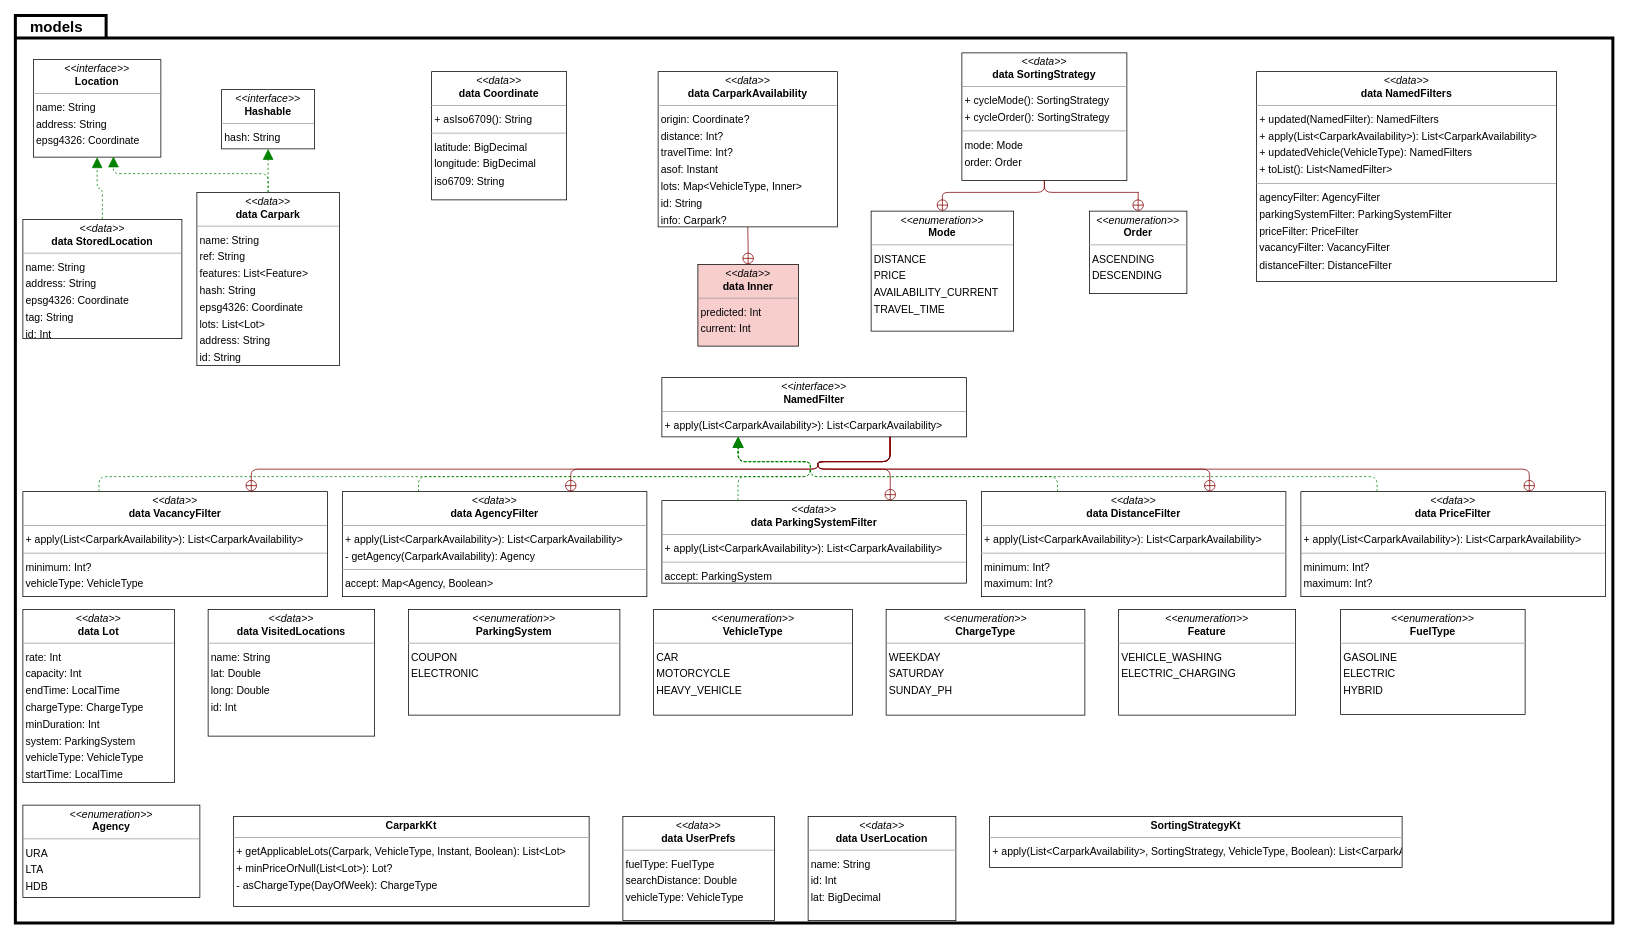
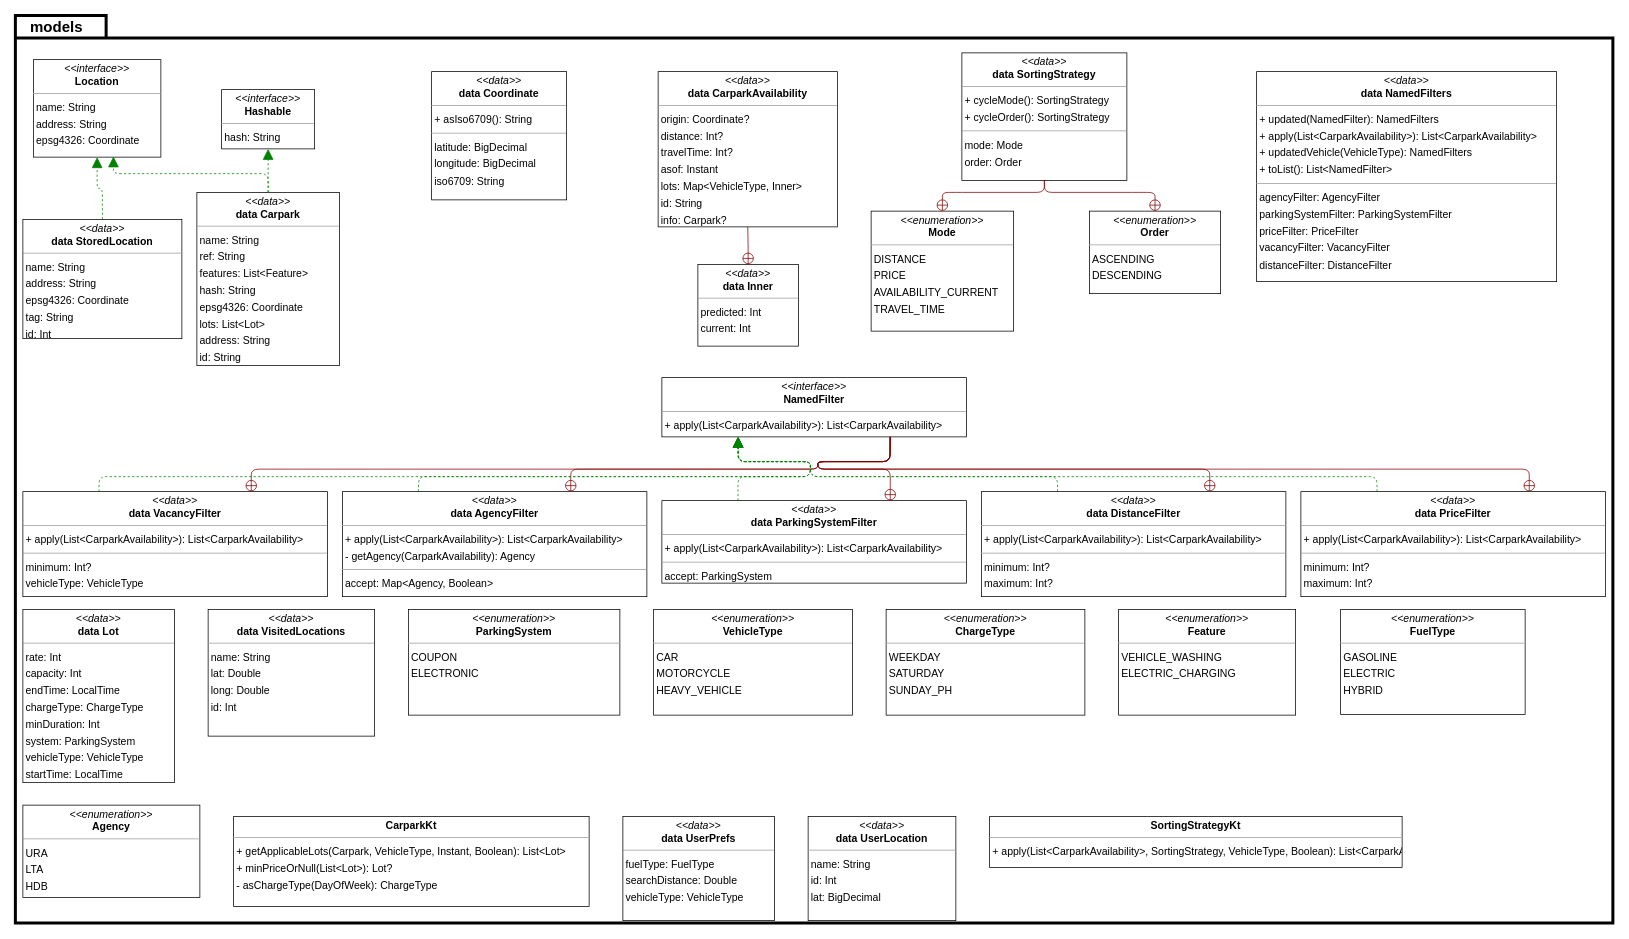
node "<<enumeration>> Order ASCENDING DESCENDING": size 98x83 -> 131x83
node "<<data>> data Inner predicted: Int current: Int": fillcolor #f8cecc -> #ffffff
